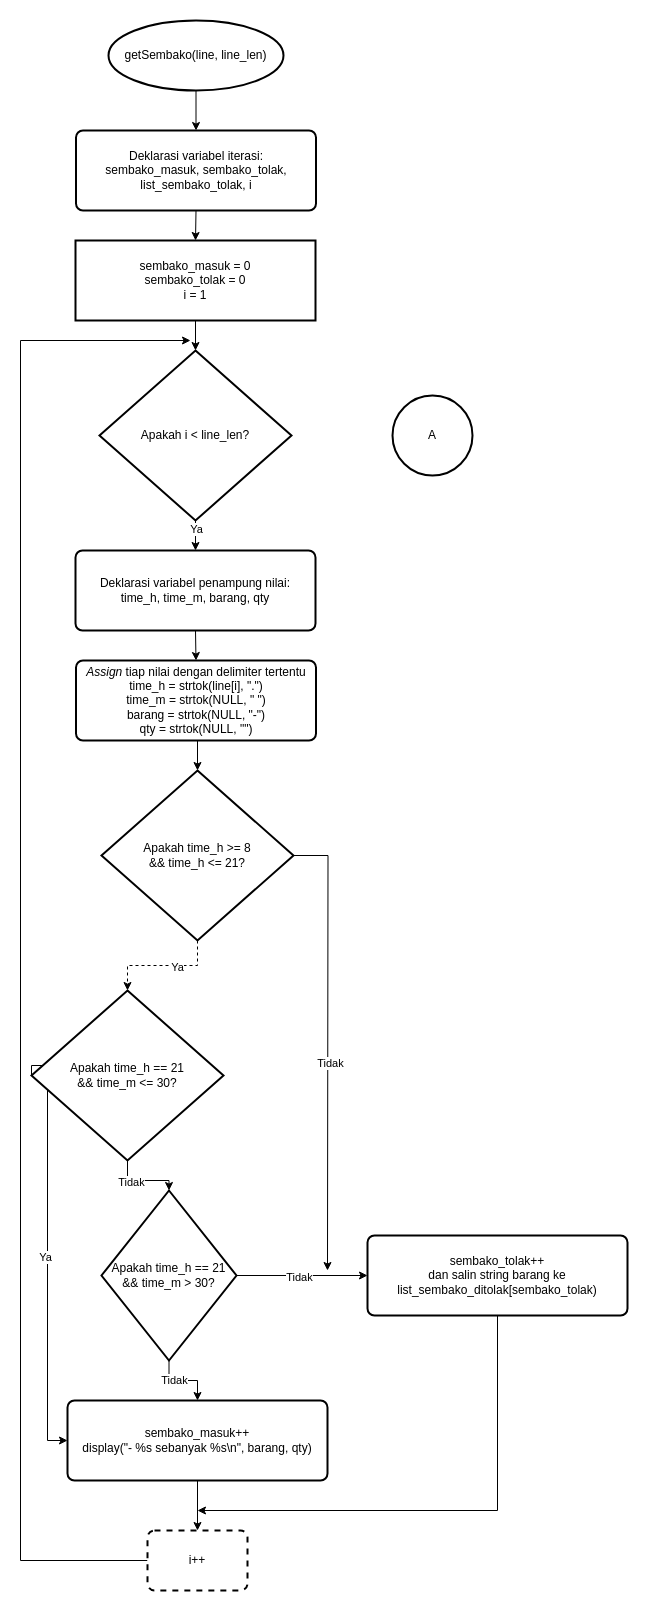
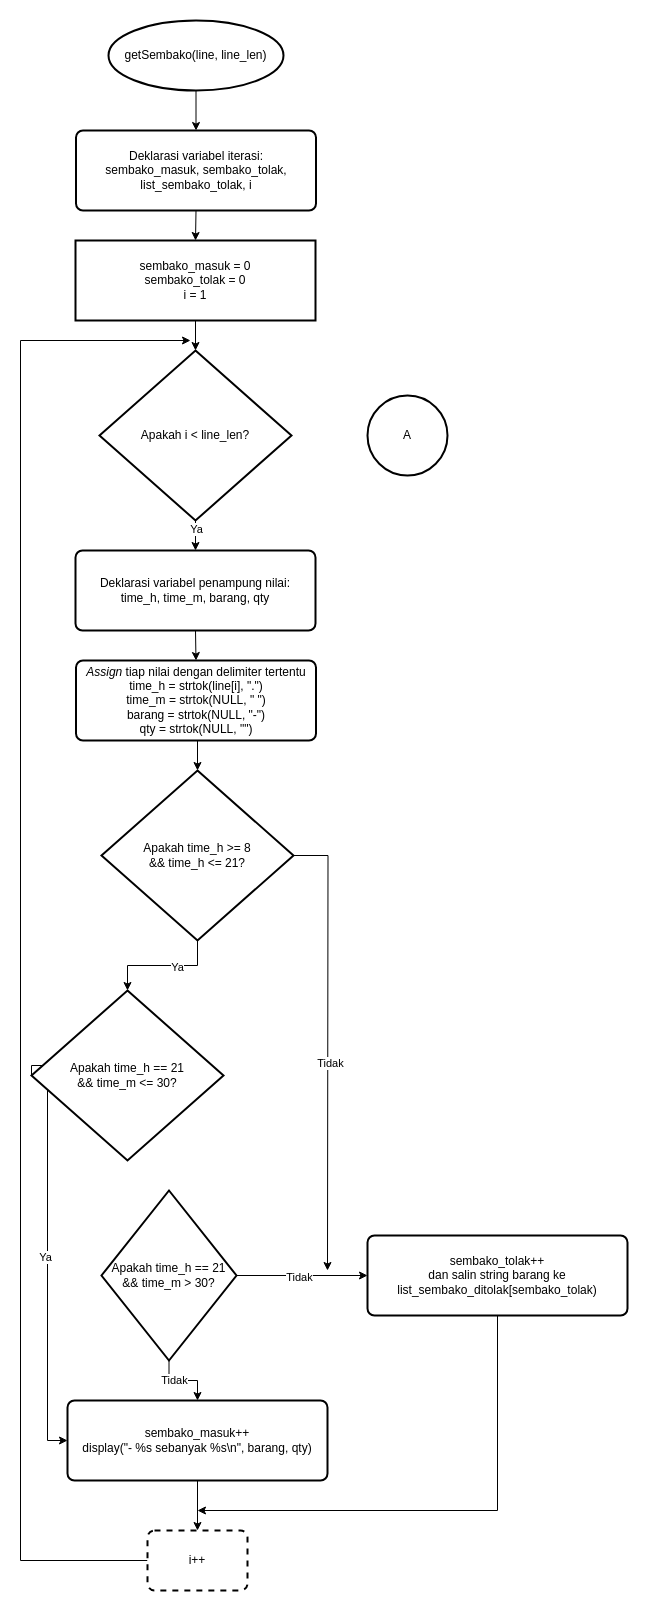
node "A": moved (433, 436) -> (408, 436)
edge "Apakah time_h >= 8 && time_h <= 21?" -> "Apakah time_h == 21 && time_m <= 30?": style dashed -> solid
edge "Apakah time_h == 21 && time_m <= 30?" -> "Apakah time_h == 21 && time_m > 30?": removed, label "Tidak"
